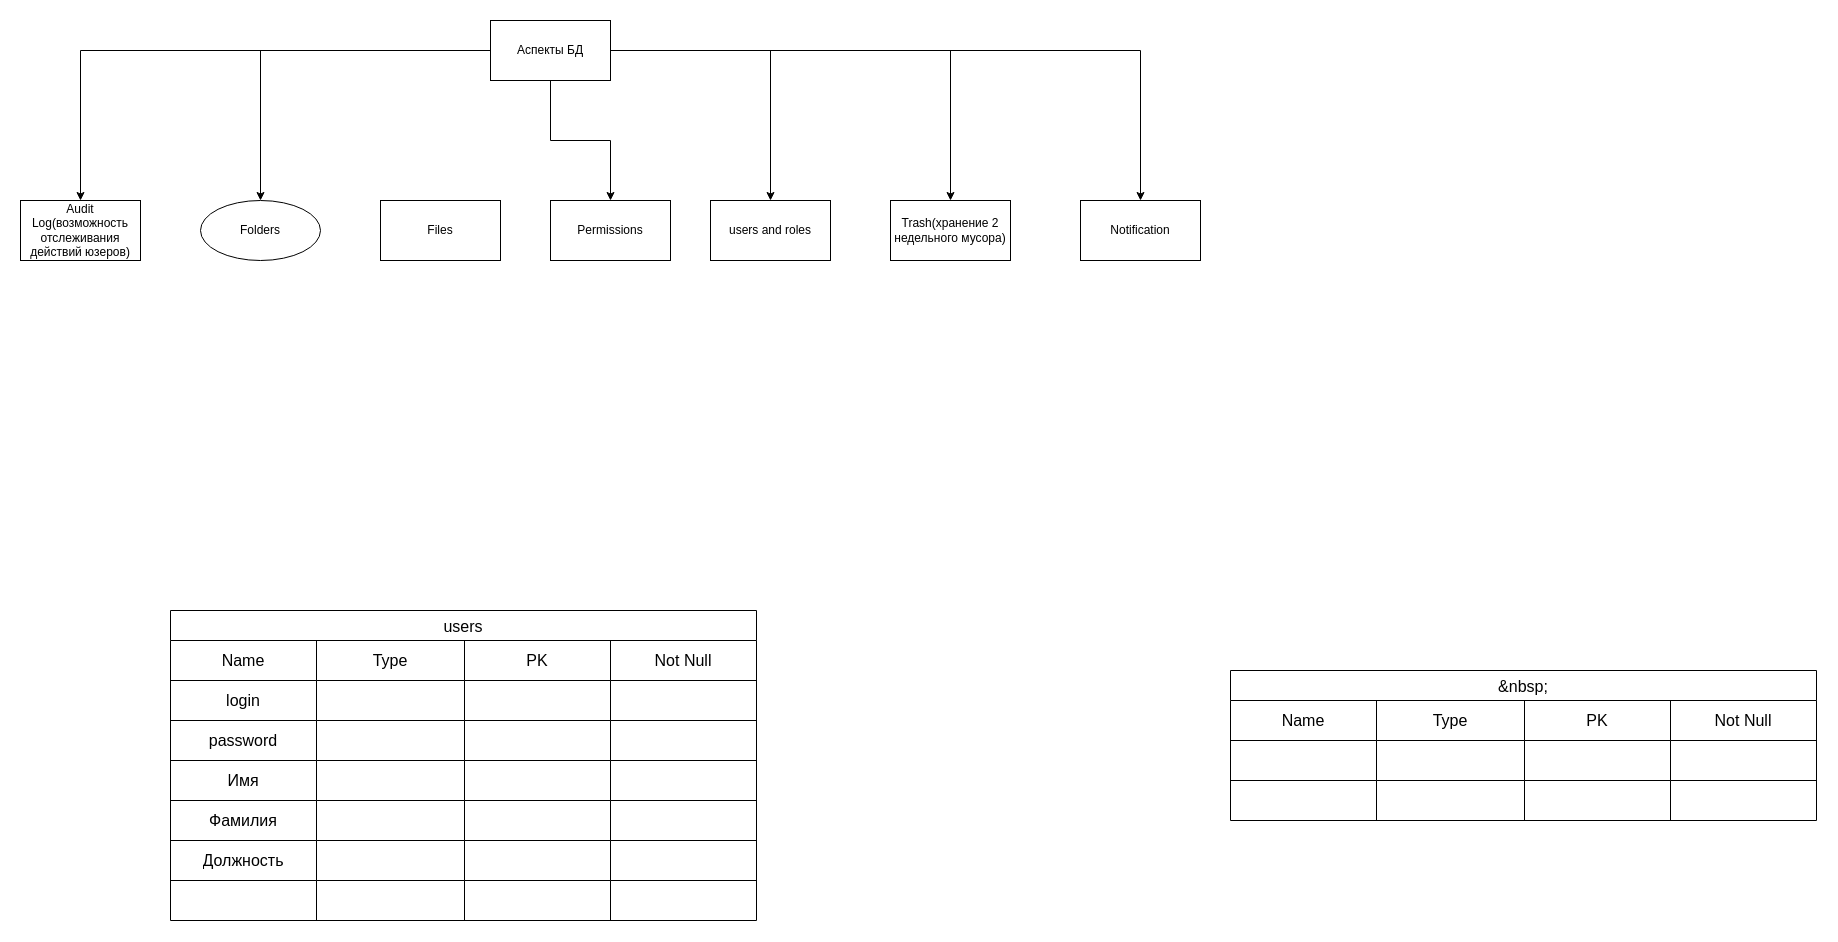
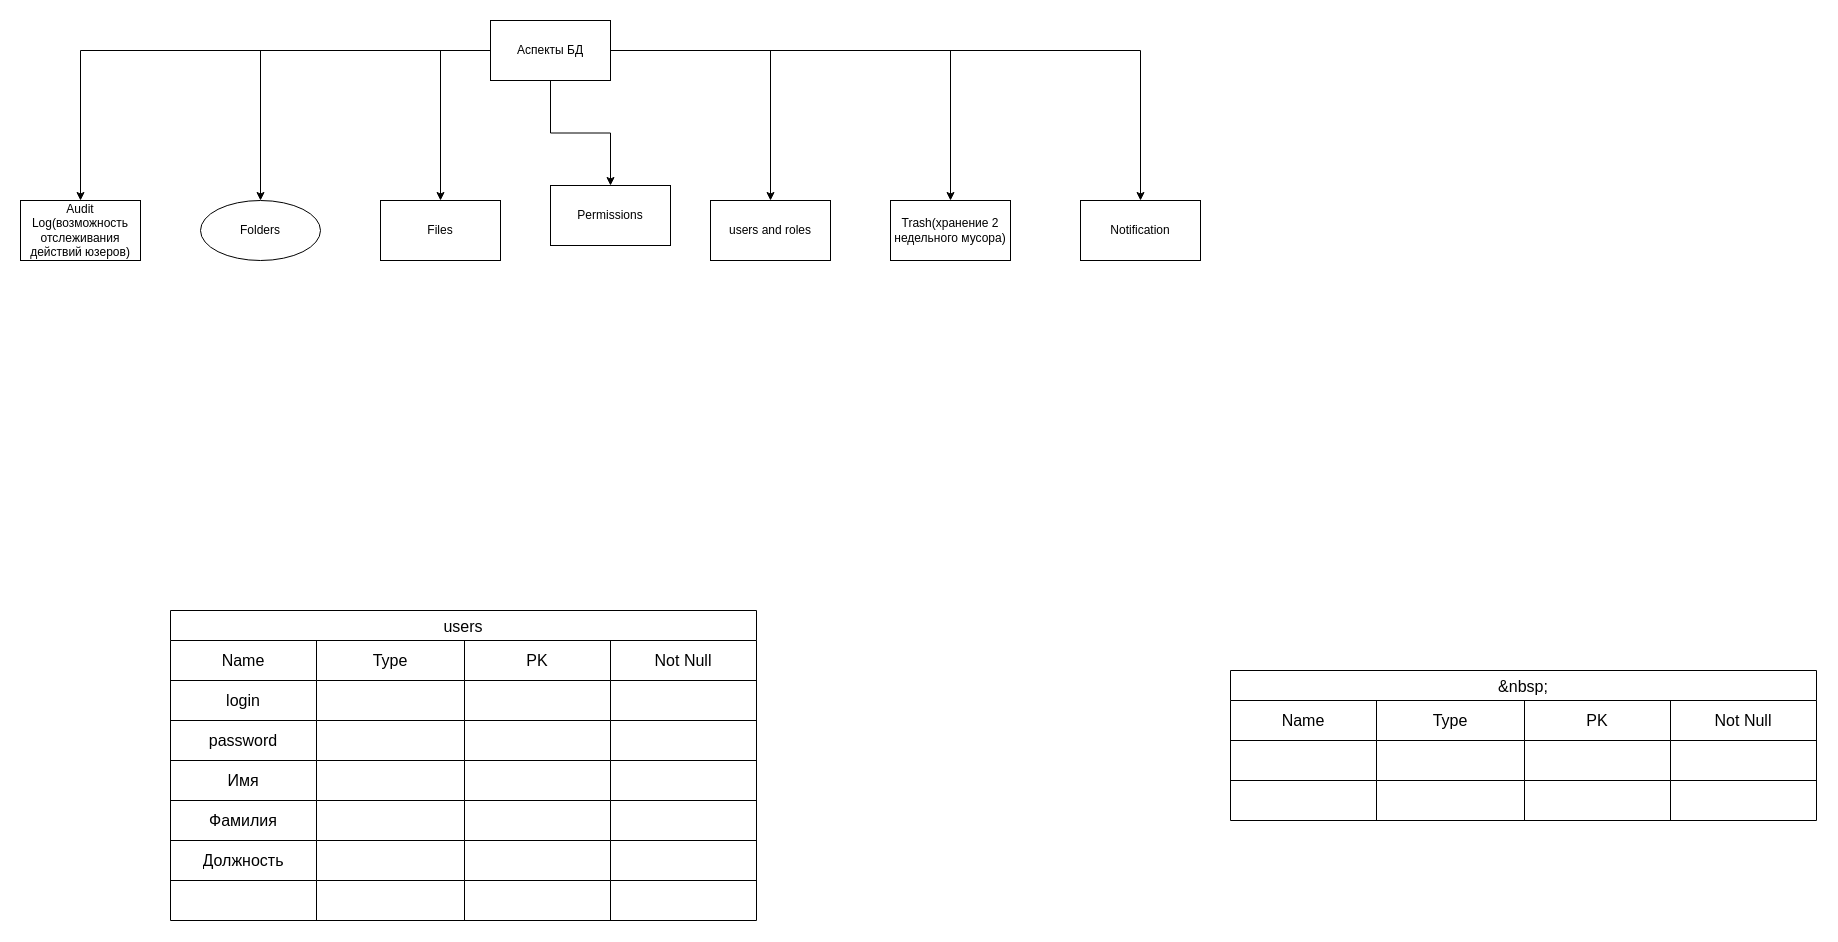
edge "Аспекты БД" -> "Files": added
node "Permissions": moved (611, 231) -> (611, 216)
